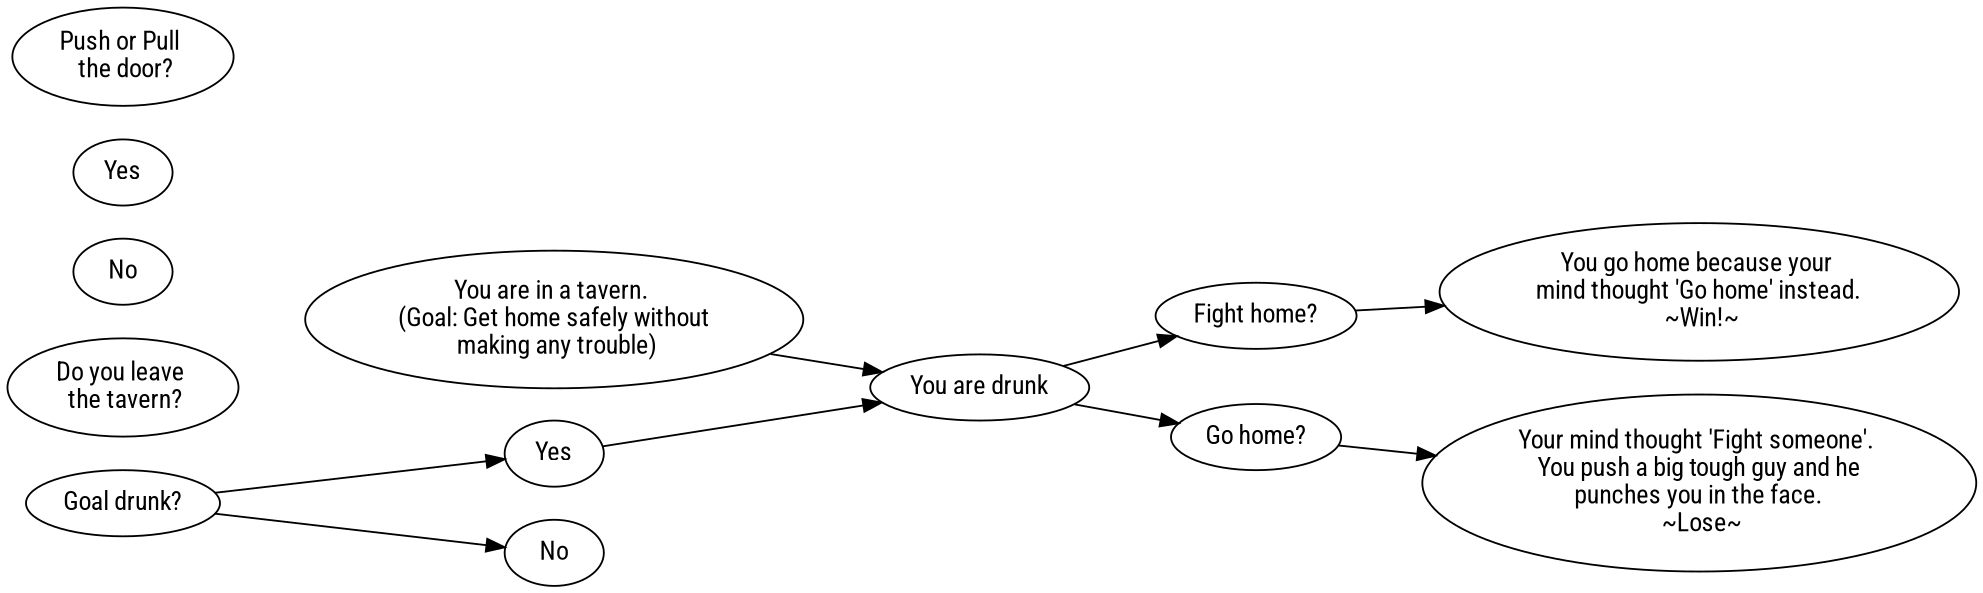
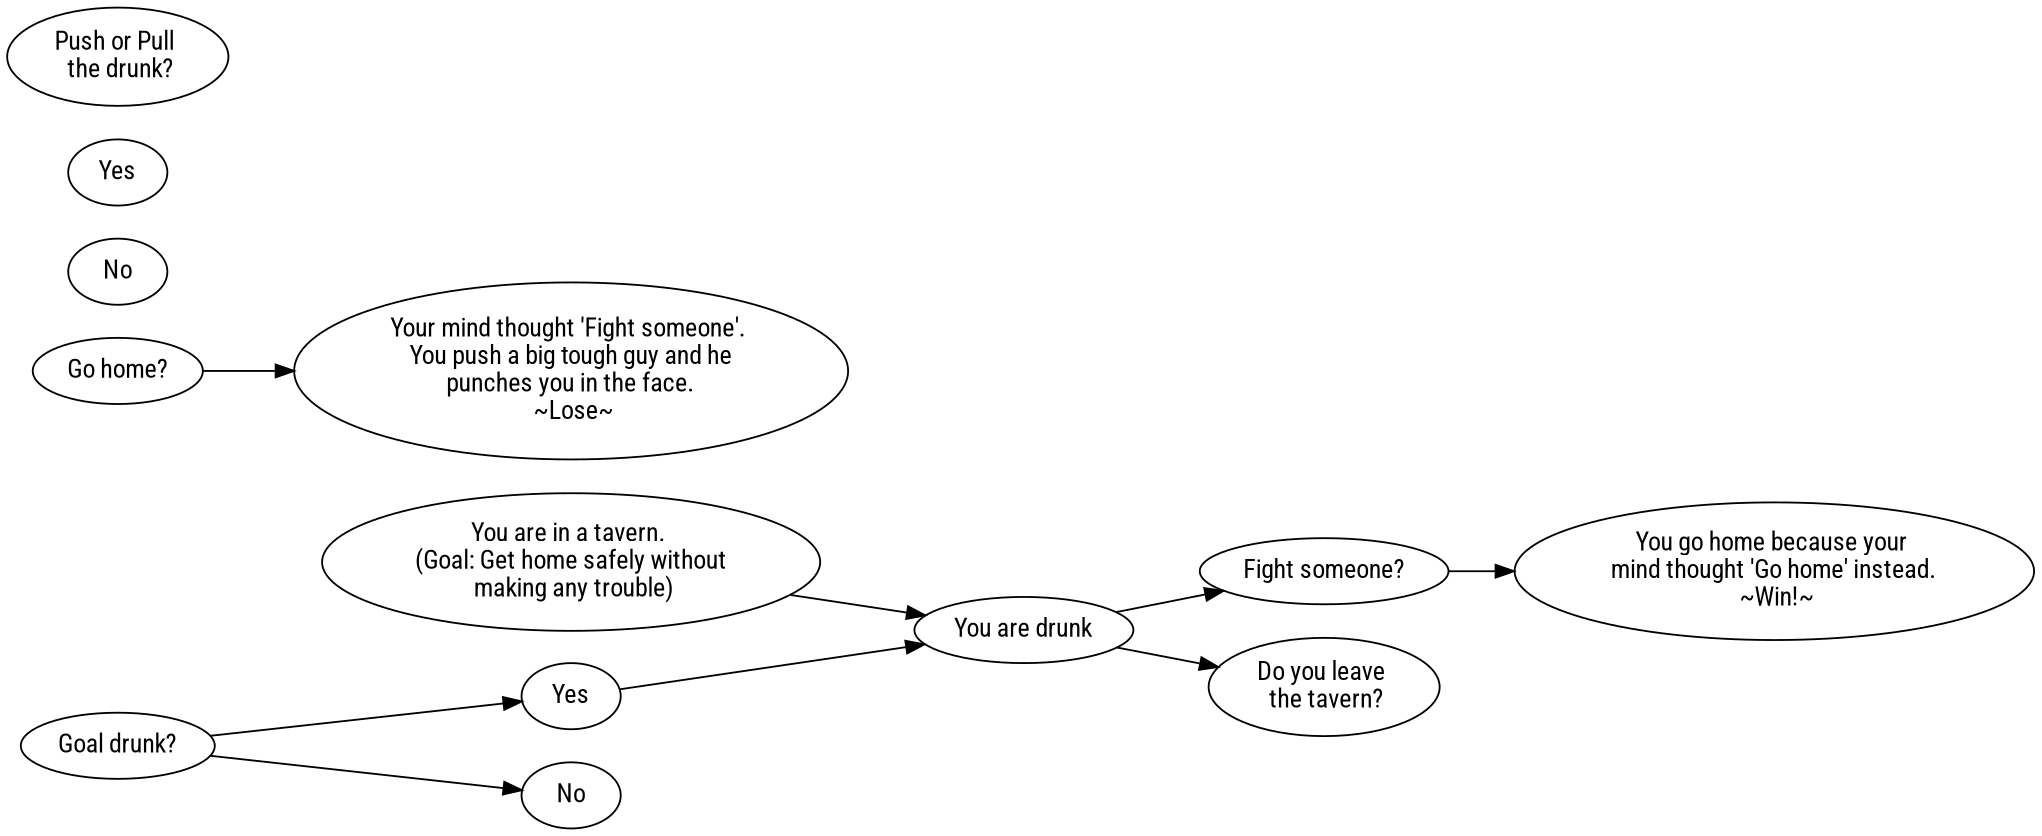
node "Push or Pull the door?": label "Push or Pull the door?" -> "Push or Pull the drunk?"
node "Fight home?": label "Fight home?" -> "Fight someone?"
edge "You are drunk" -> "Go home?": now "You are drunk" -> "Do you leave the tavern?"
